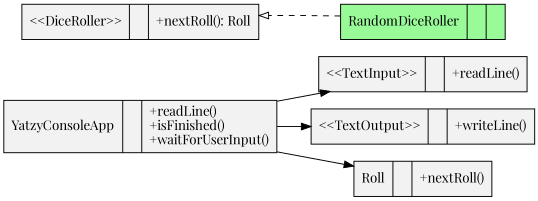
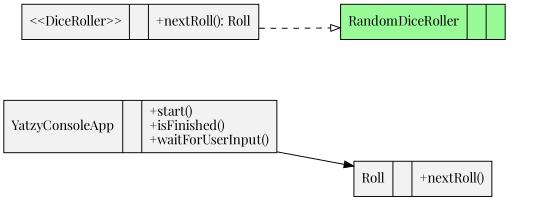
edge "RandomDiceRoller" -> "+nextRoll(): Roll": reversed
node "+readLine()": removed
node "YatzyConsoleApp": text "+readLine()" -> "+start()"
node "+writeLine()": removed
